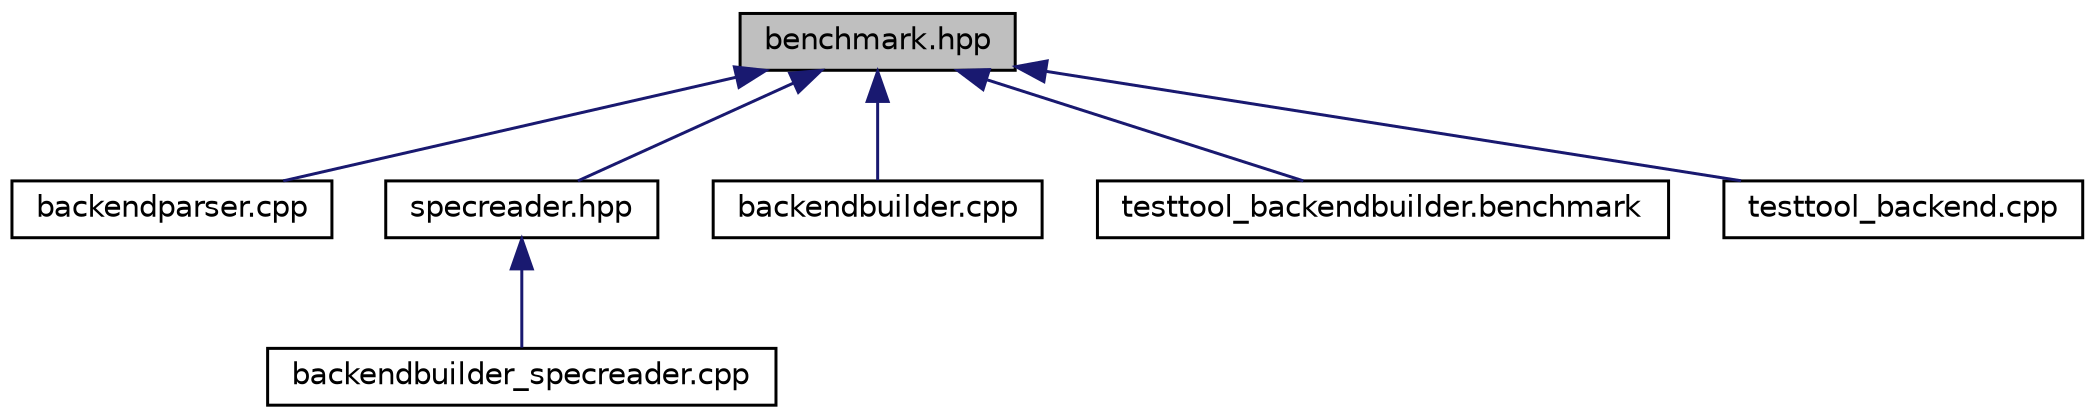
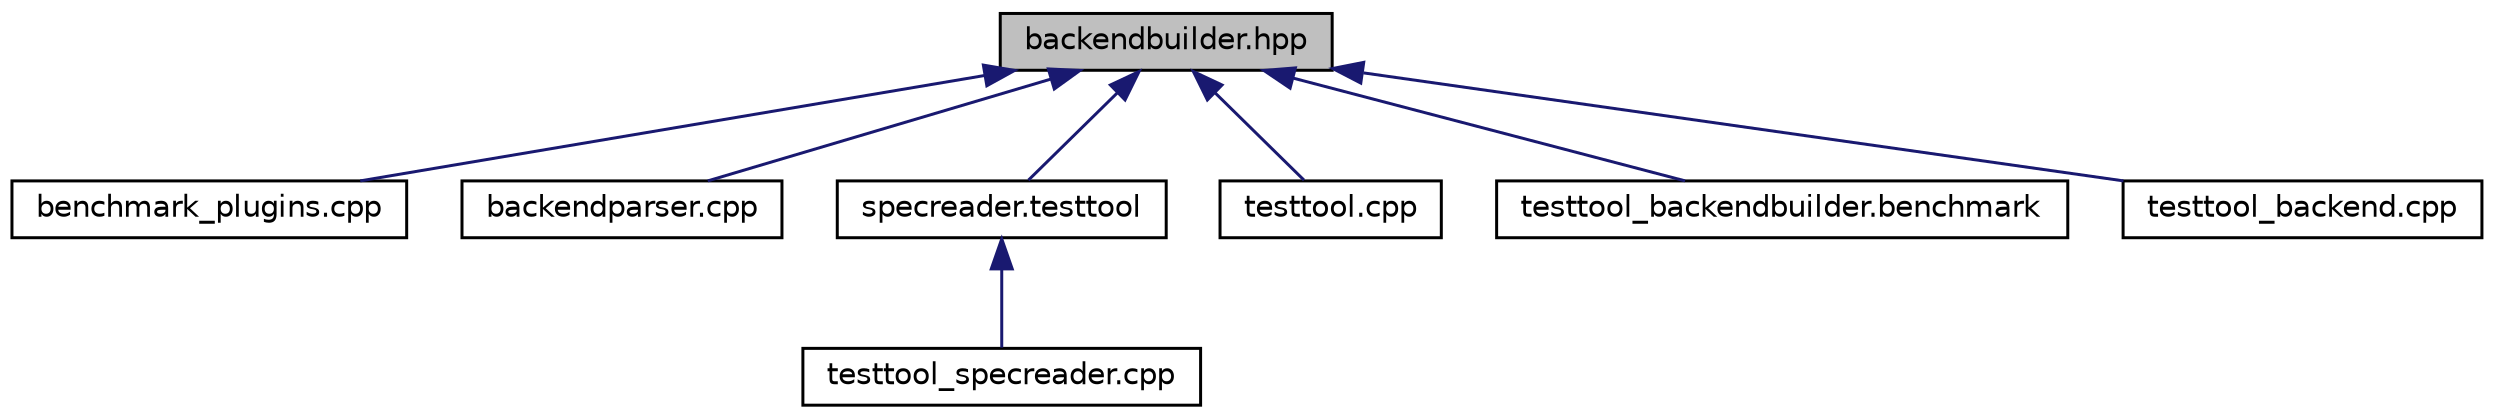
node "benchmark.hpp": label "benchmark.hpp" -> "backendbuilder.hpp"
node "benchmark_plugins.cpp": added
node "specreader.hpp": label "specreader.hpp" -> "specreader.testtool"
node "backendbuilder.cpp": label "backendbuilder.cpp" -> "testtool.cpp"
node "backendbuilder_specreader.cpp": label "backendbuilder_specreader.cpp" -> "testtool_specreader.cpp"
